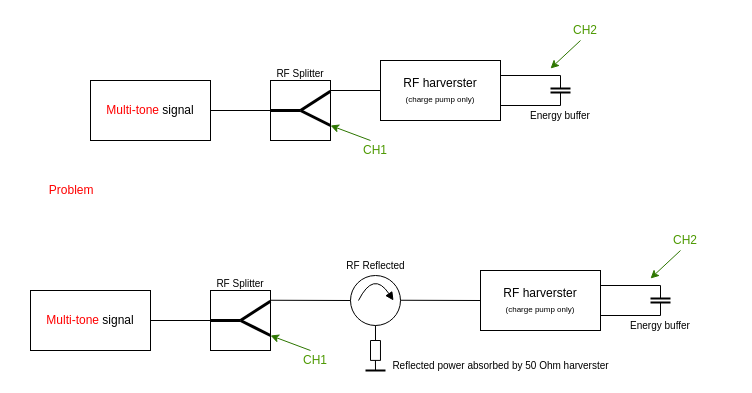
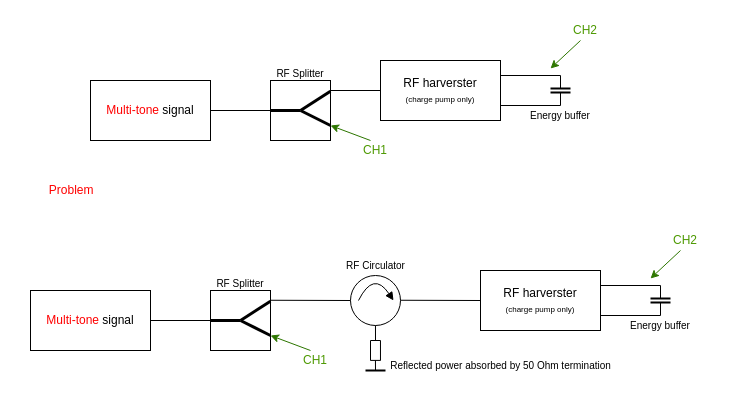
node "RF Reflected": label "RF Reflected" -> "RF Circulator"
node "Reflected power absorbed by 50 Ohm harverster": label "Reflected power absorbed by 50 Ohm harverster" -> "Reflected power absorbed by 50 Ohm termination"
